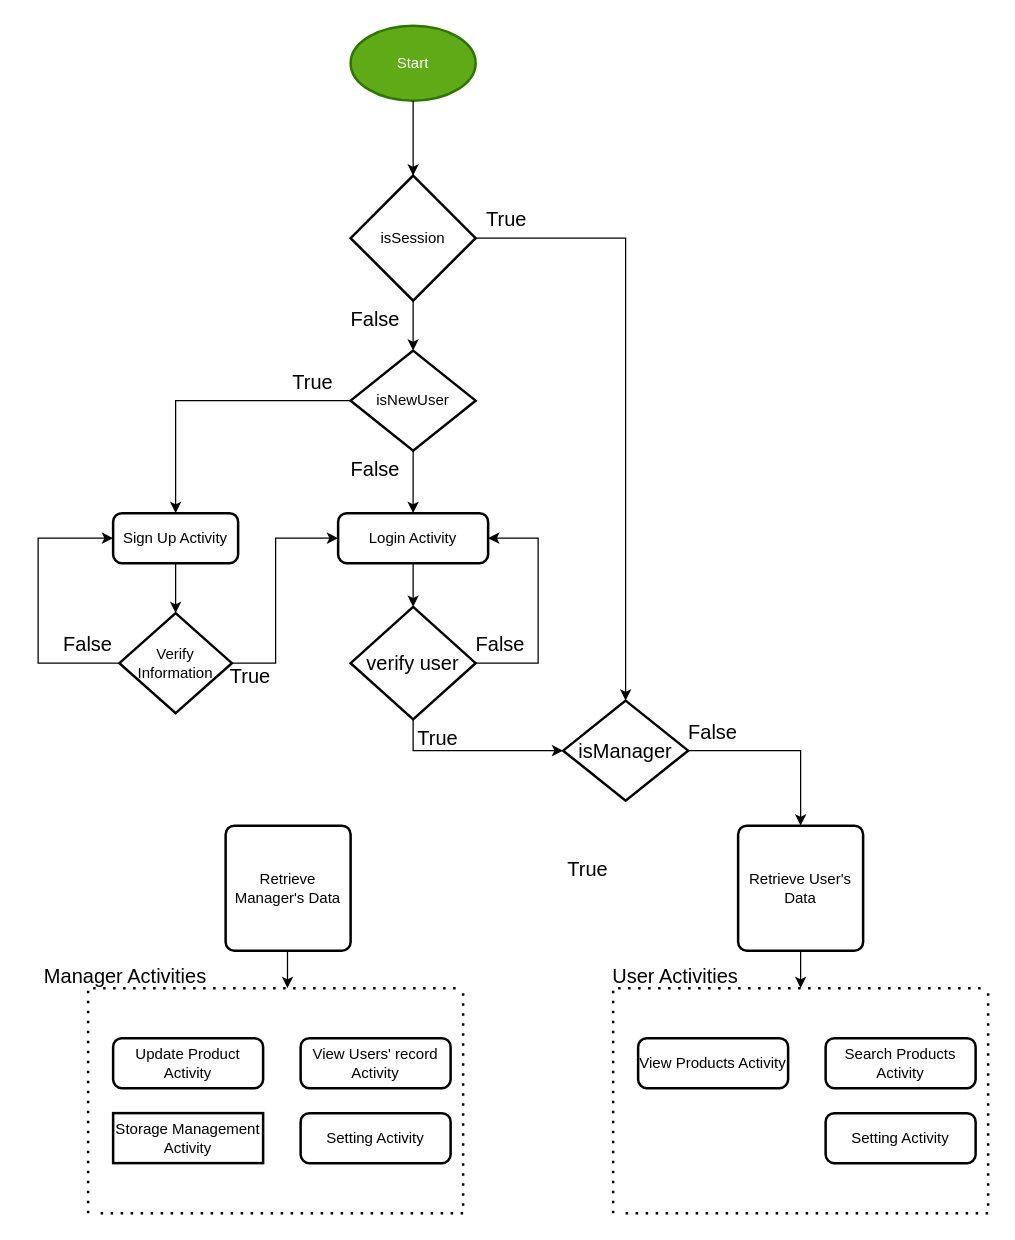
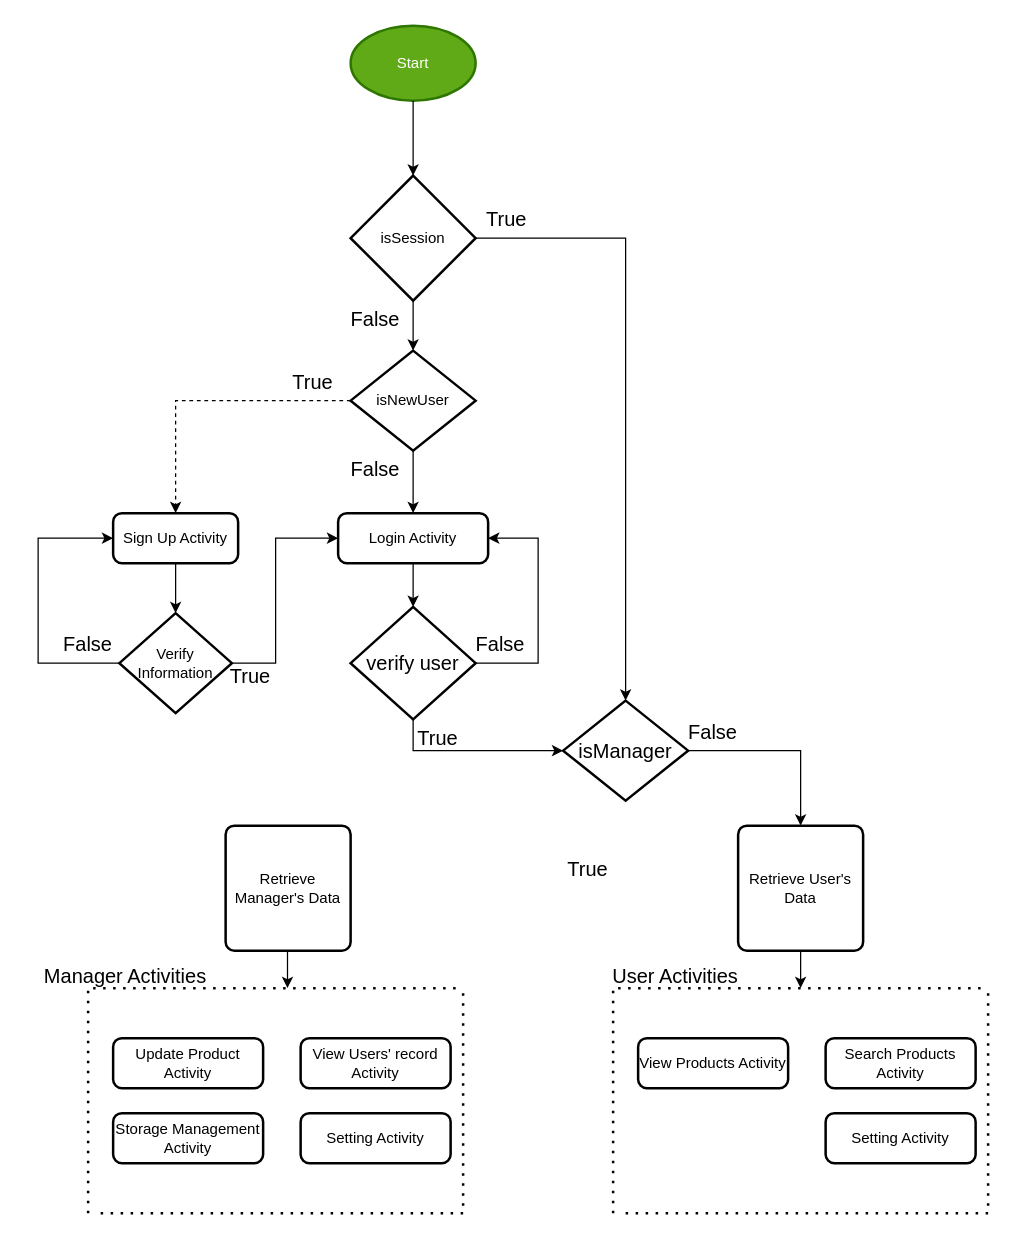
edge "isNewUser" -> "Sign Up Activity": style solid -> dashed
node "Storage Management Activity": shape rectangle -> rounded rectangle
